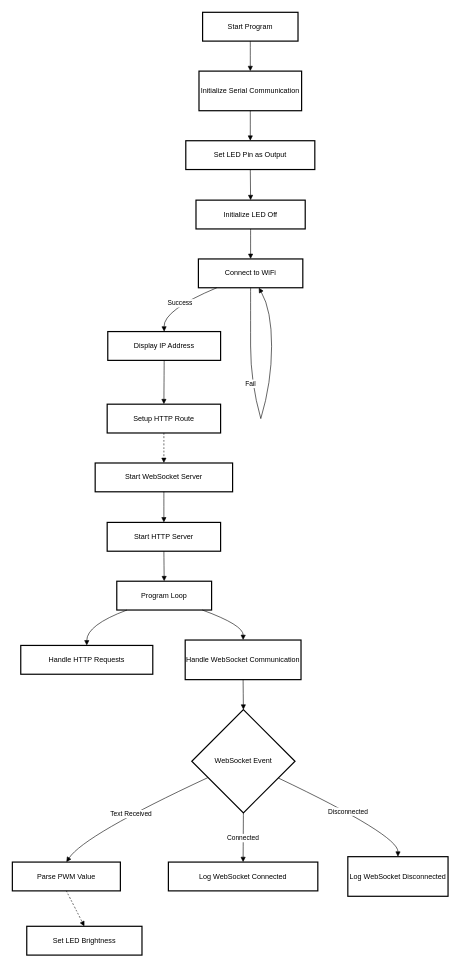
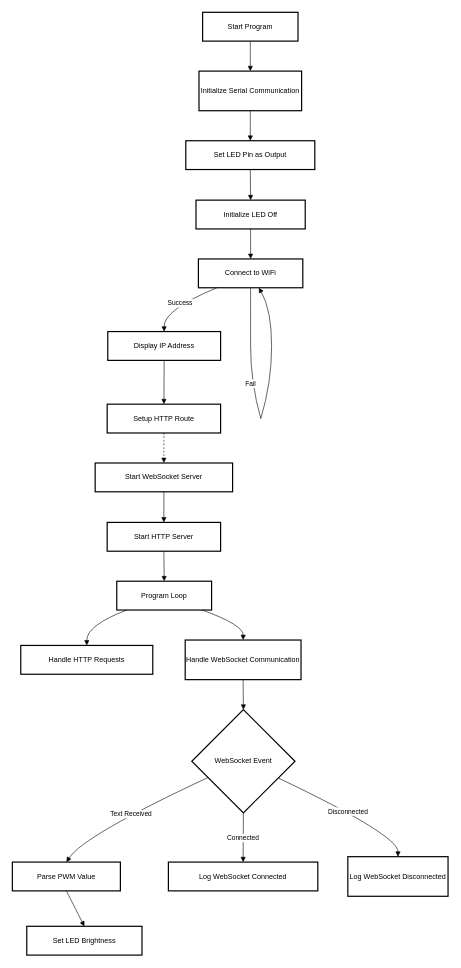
edge "Parse PWM Value" -> "Set LED Brightness": style dashed -> solid
